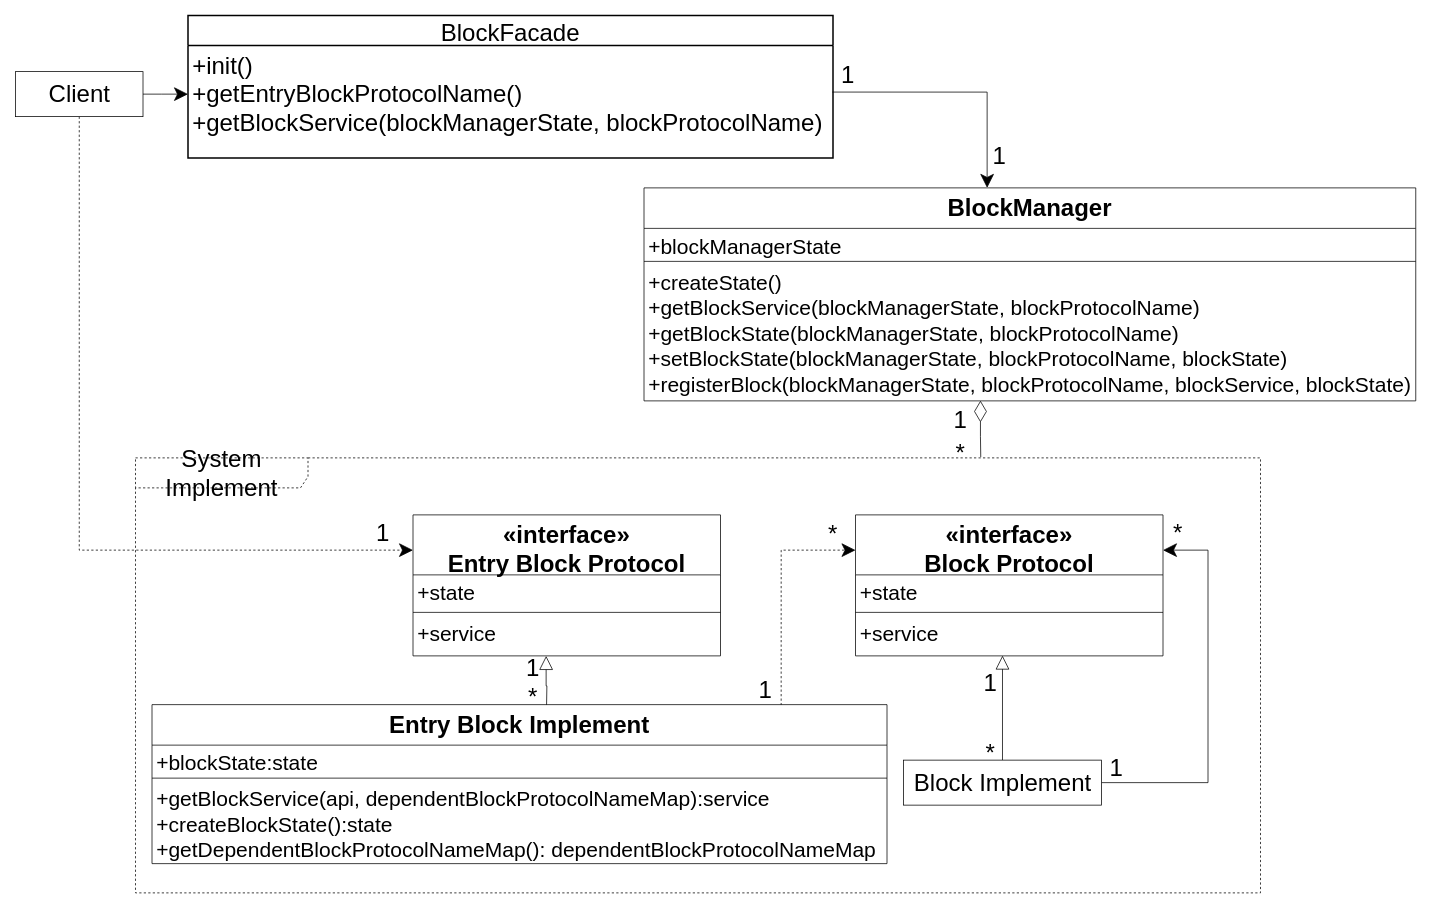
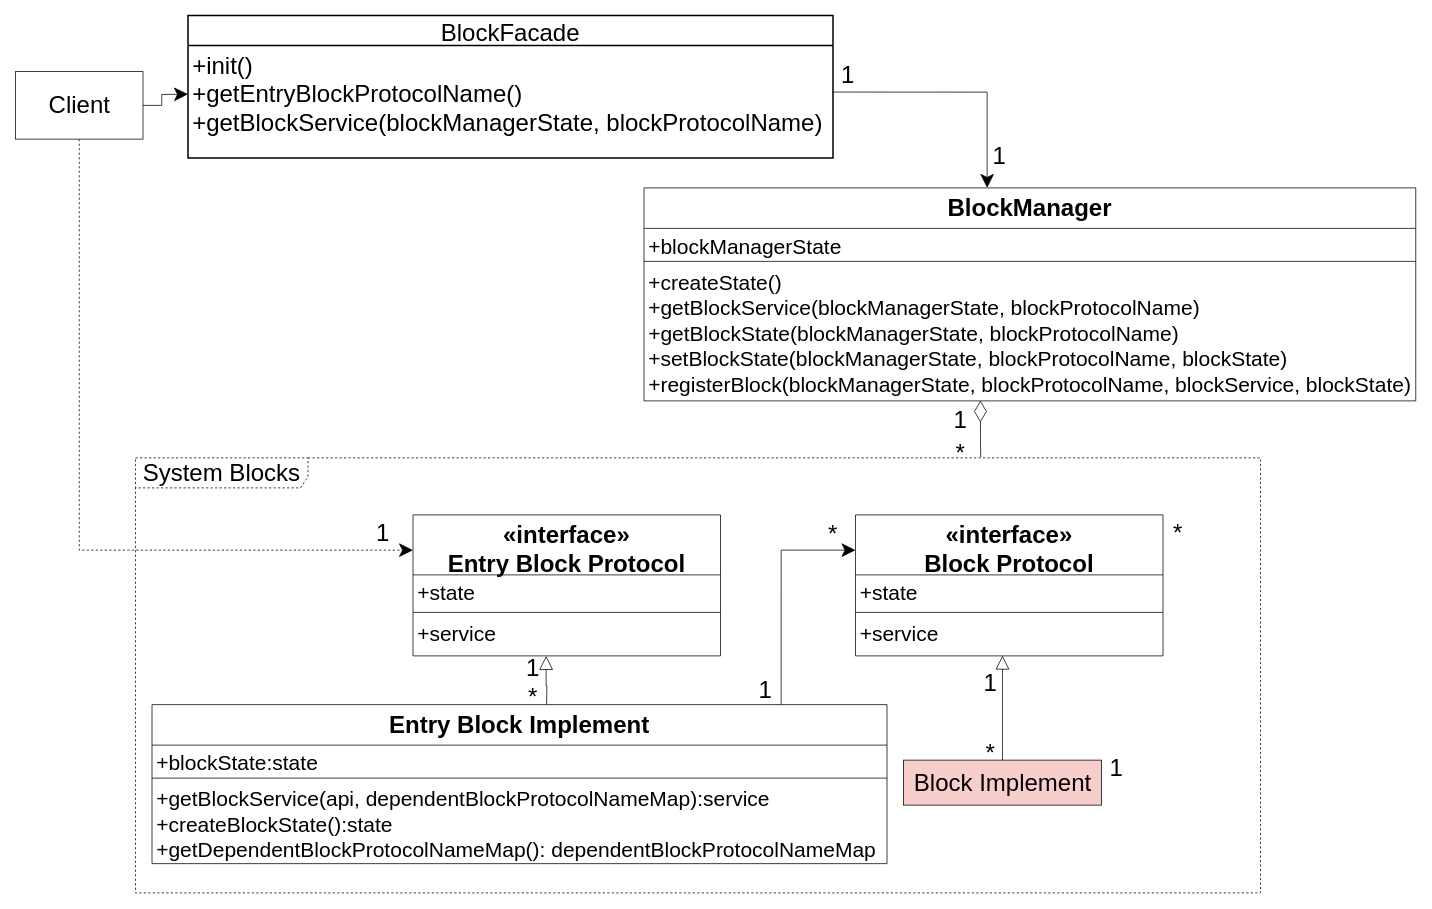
node "Client": size 128x45 -> 128x68
node "System Implement": label "System Implement" -> "System Blocks"
edge "Entry Block Implement" -> "«interface» Block Protocol": style dashed -> solid
node "Block Implement": fillcolor #ffffff -> #f8cecc
edge "Block Implement" -> "«interface» Block Protocol": removed
